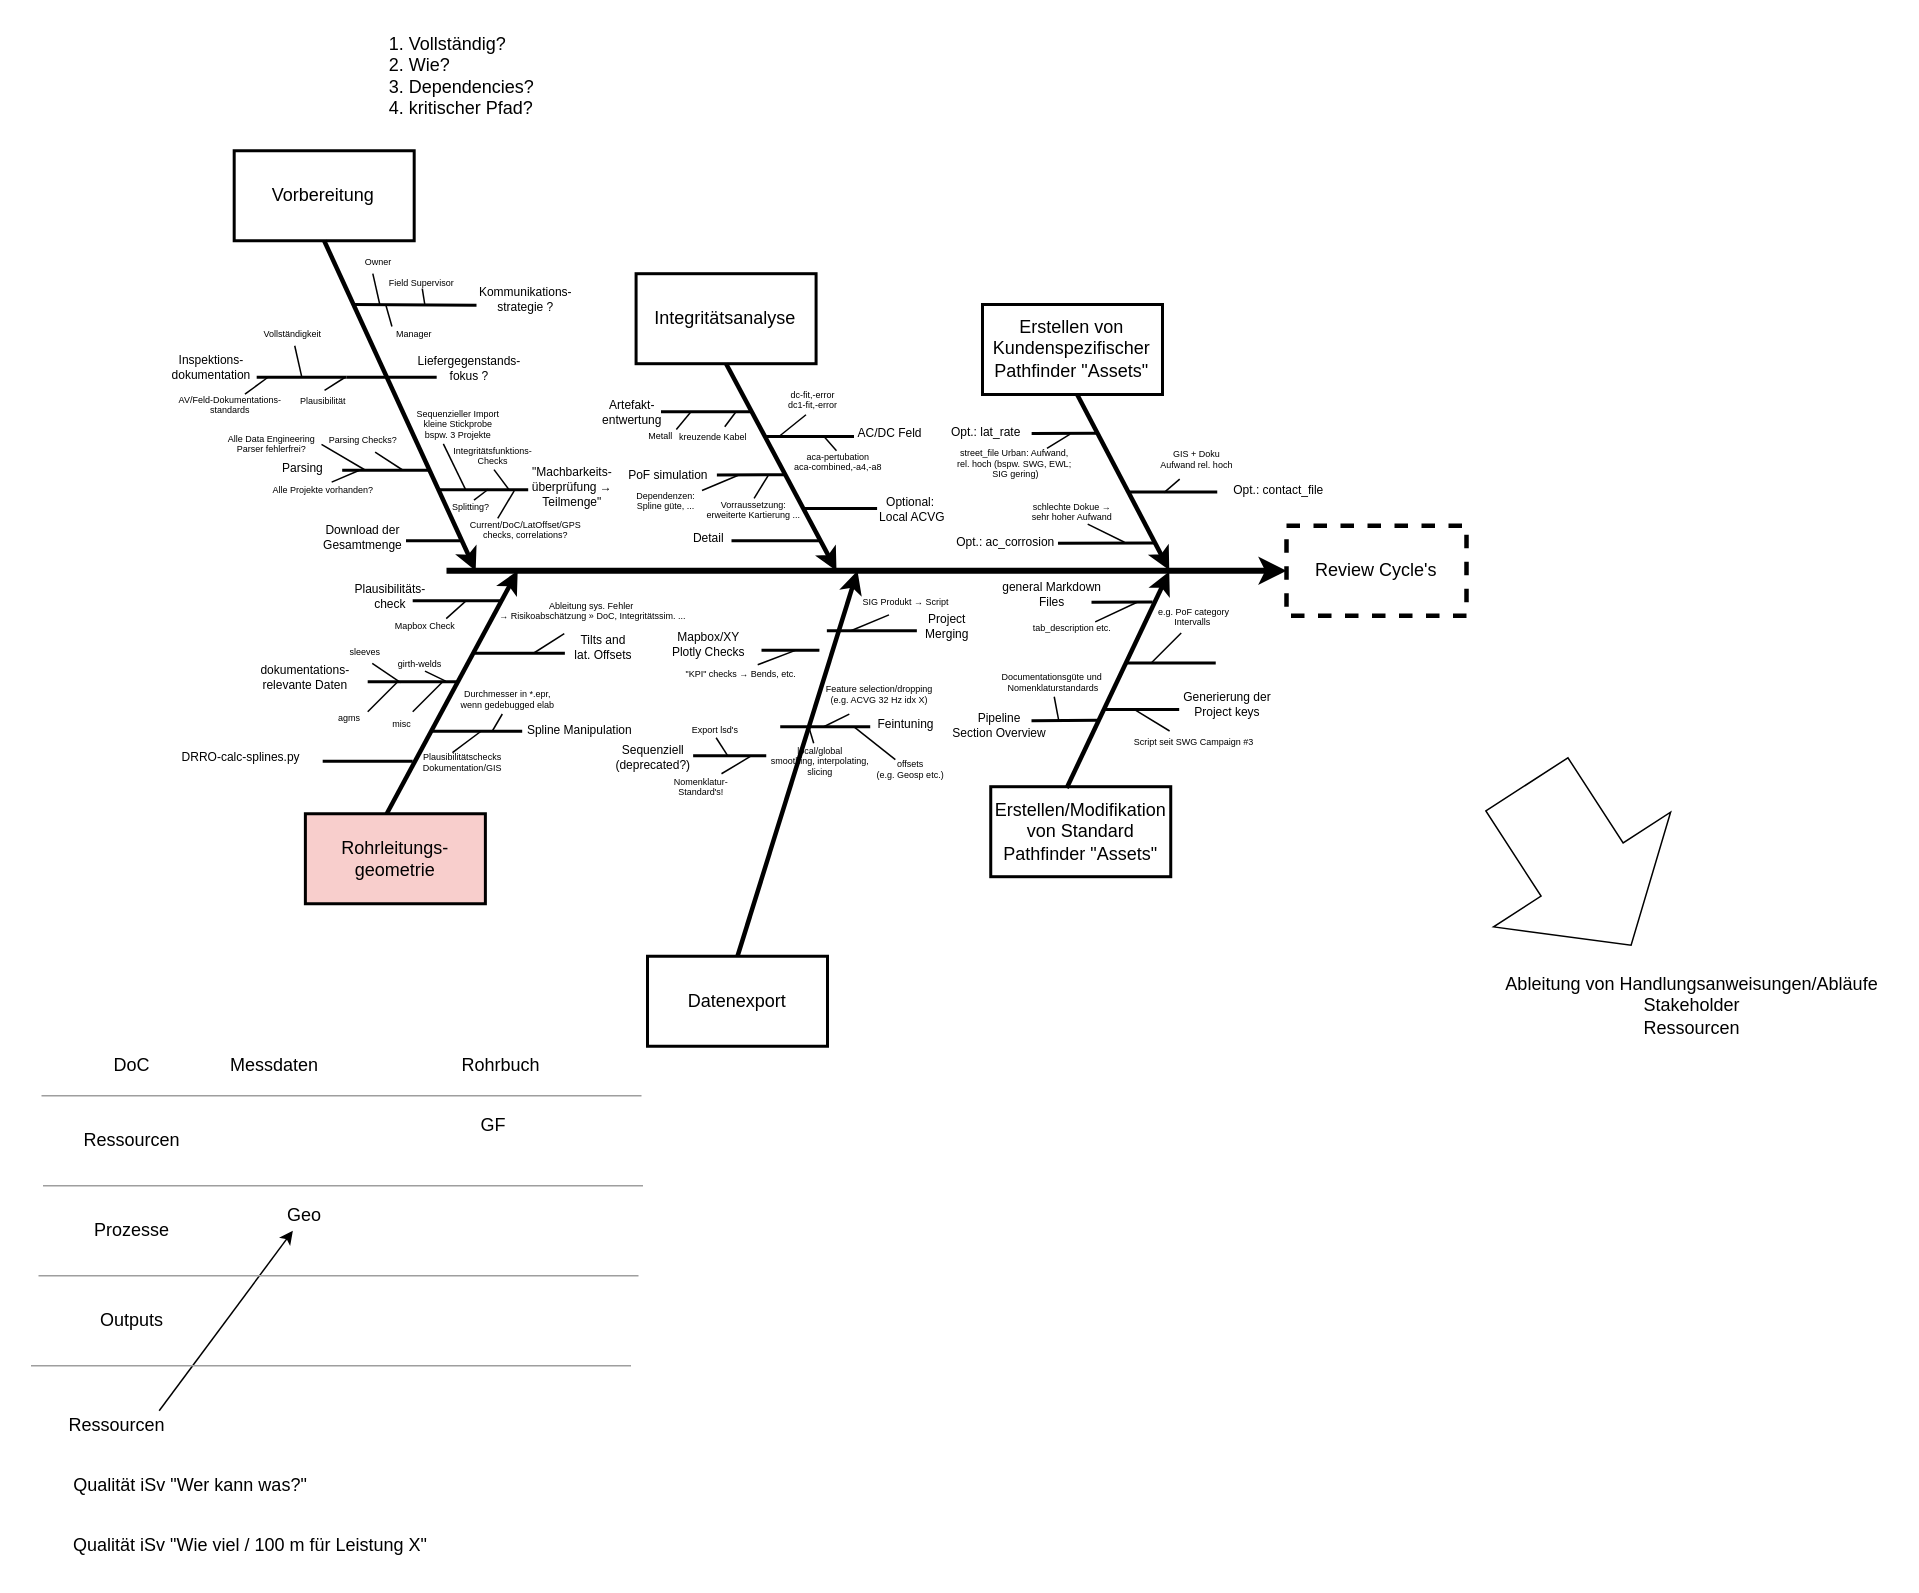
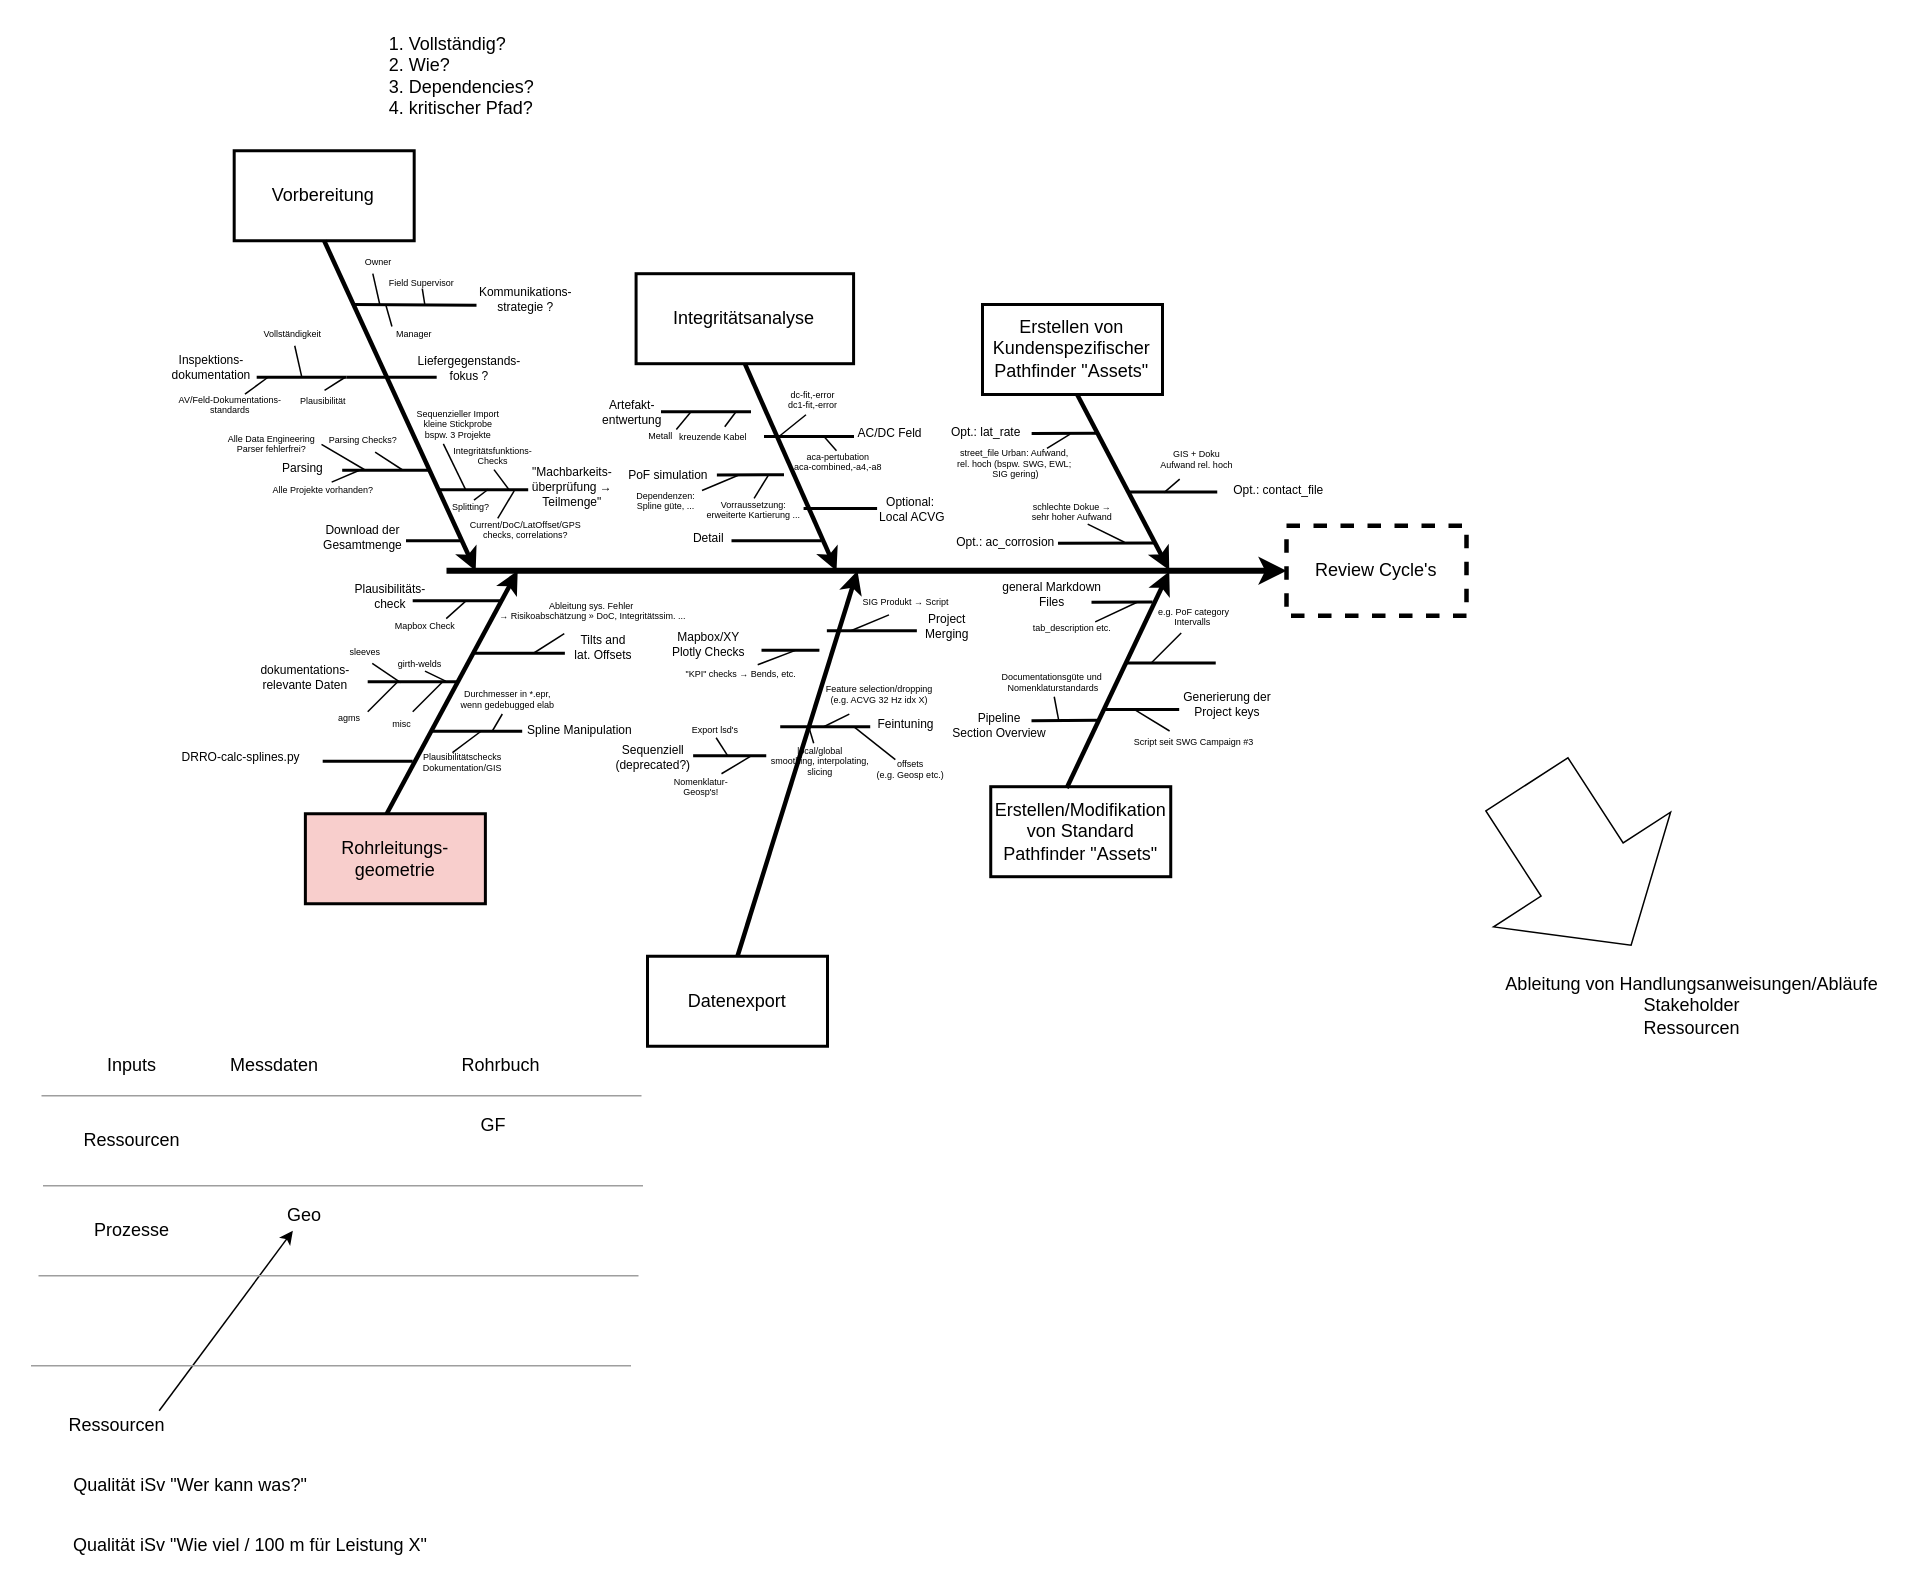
node "Integritätsanalyse": size 180x90 -> 218x90
node "Nomenklatur- Standard's!": label "Nomenklatur- Standard's!" -> "Nomenklatur- Geosp's!"
node "DoC": label "DoC" -> "Inputs"
node "Outputs": removed
